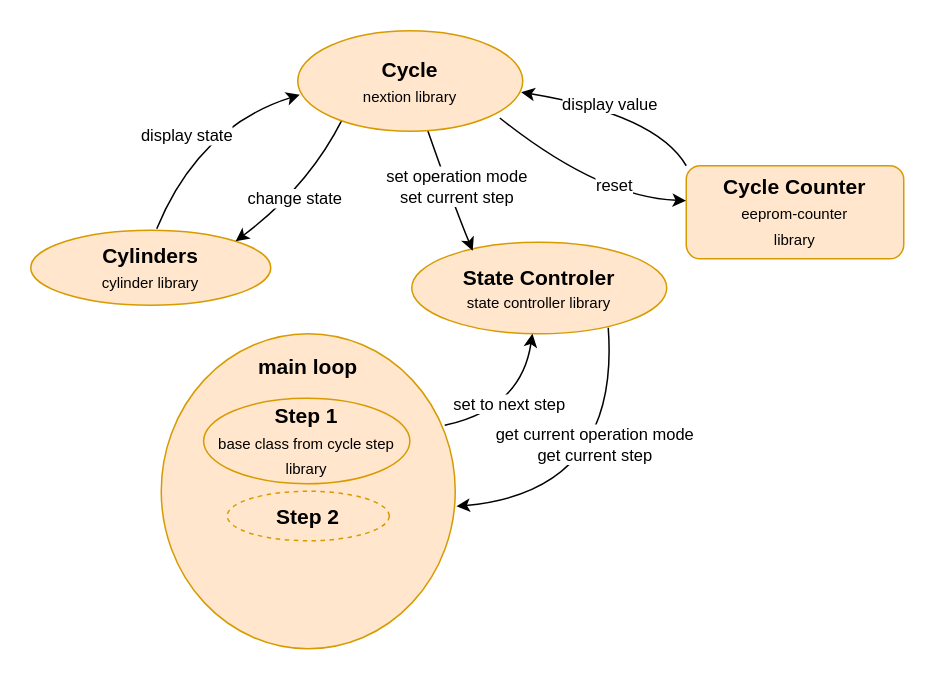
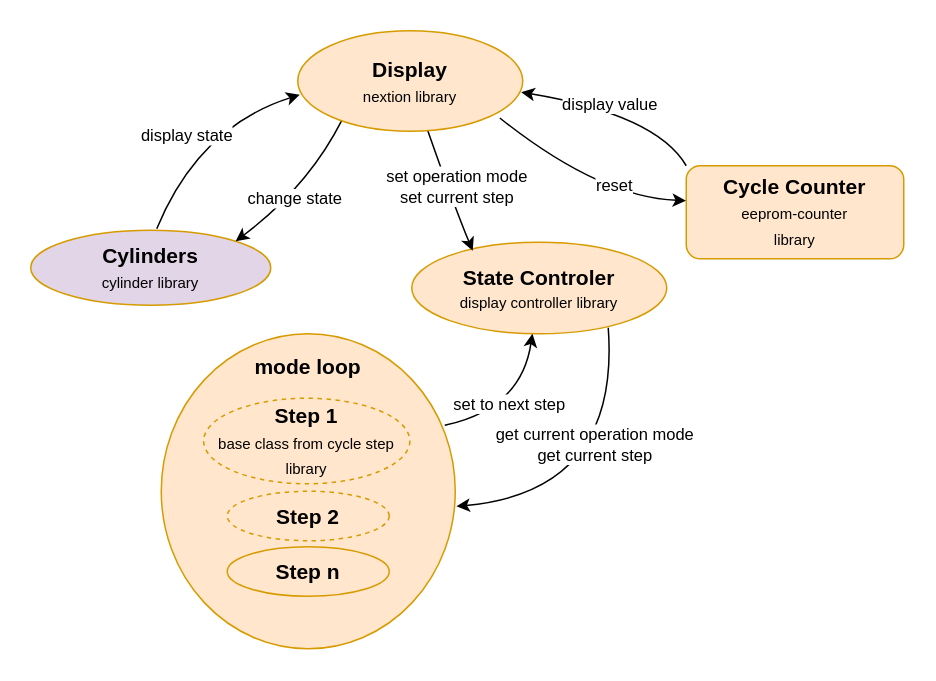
node "Cycle nextion library": label "Cycle nextion library" -> "Display nextion library"
node "Cylinderscylinder library": fillcolor #ffe6cc -> #e1d5e7
node "State Controler state controller library": label "State Controler state controller library" -> "State Controler display controller library"
node "main loop": label "main loop" -> "mode loop"
node "Step 1base class from cycle step library": style solid -> dashed
node "Step n": added
